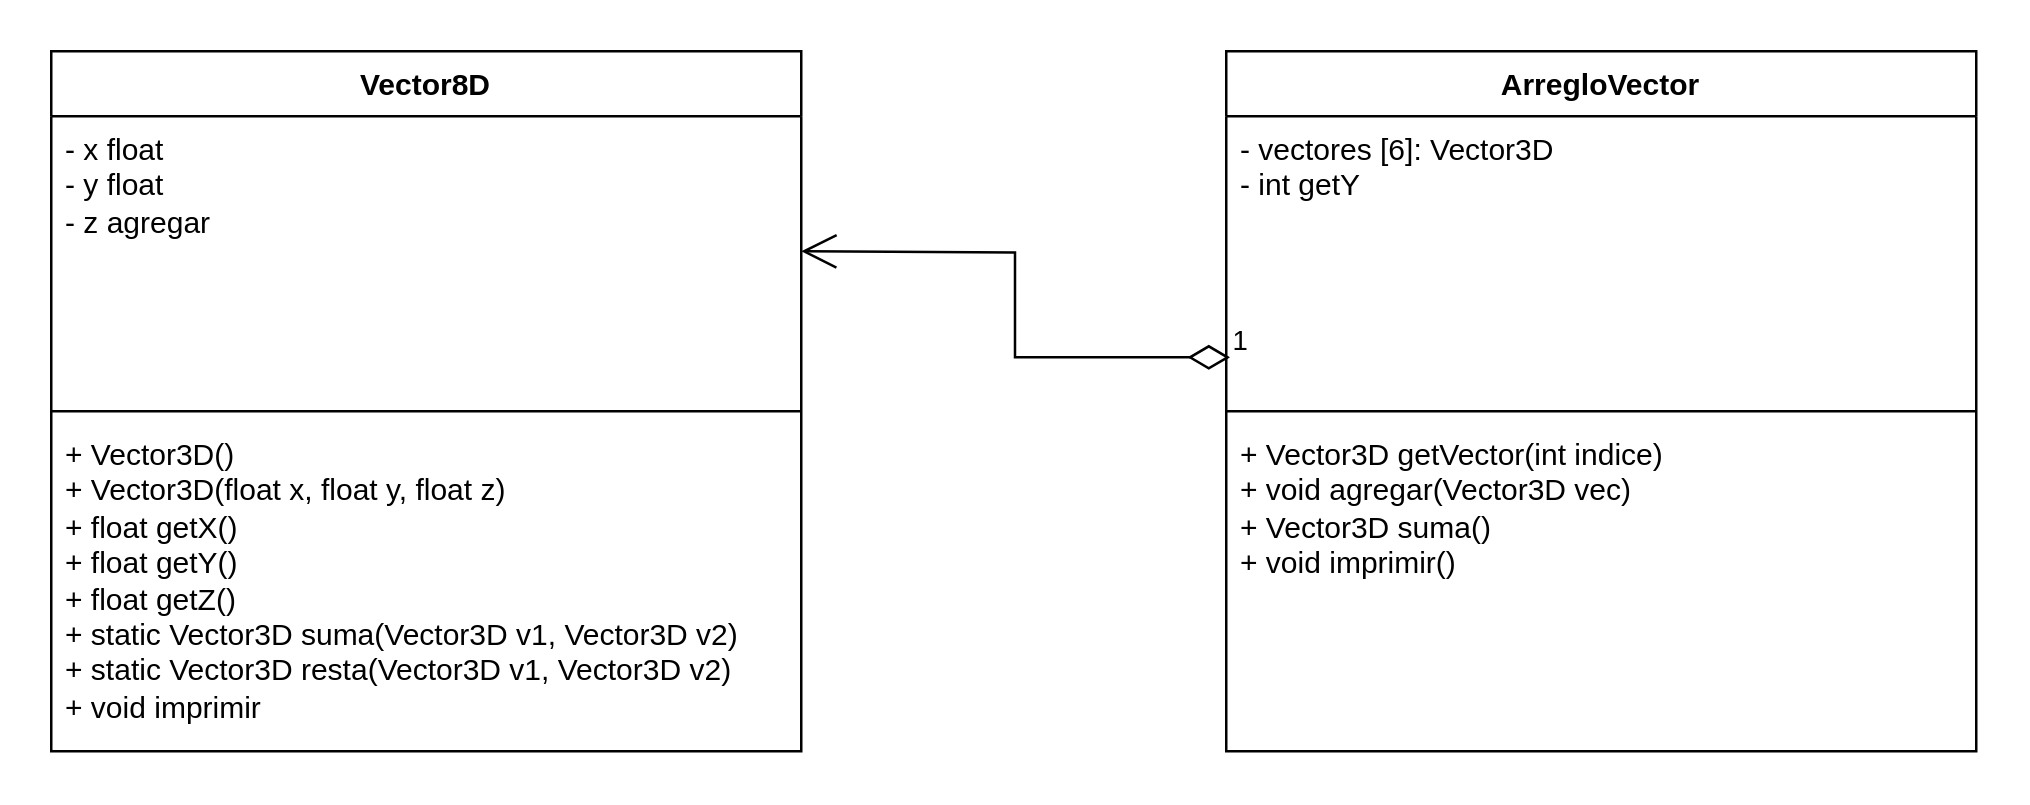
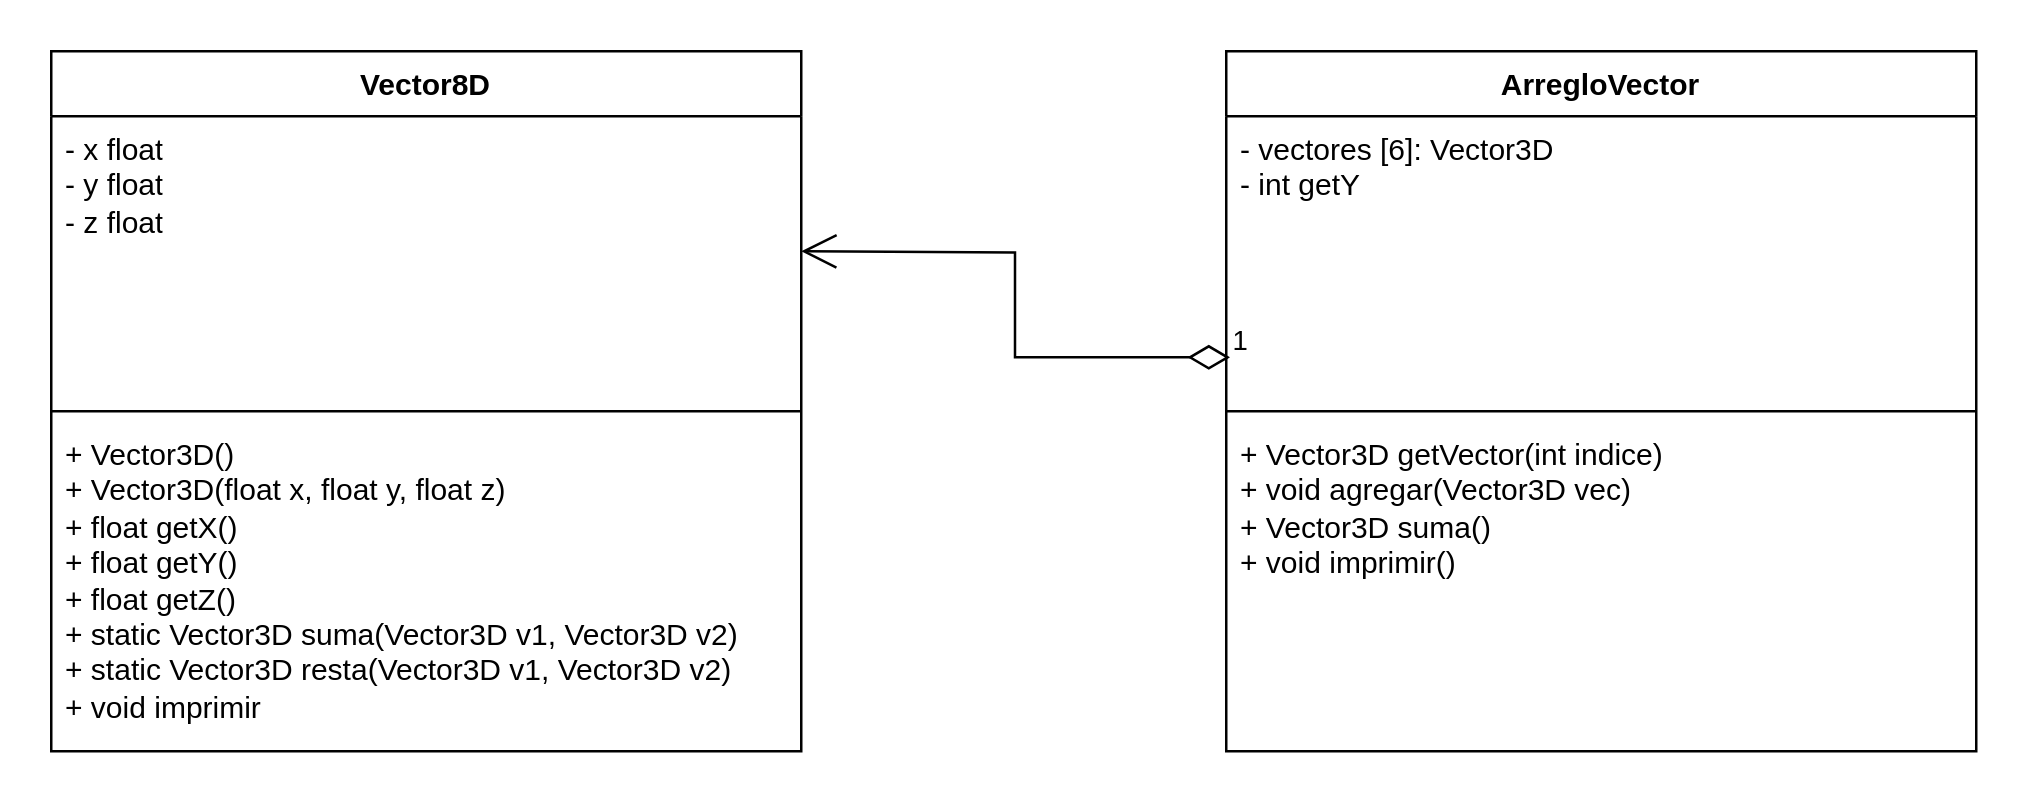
node "- x float - y float - z agregar": label "- x float - y float - z agregar" -> "- x float - y float - z float"
